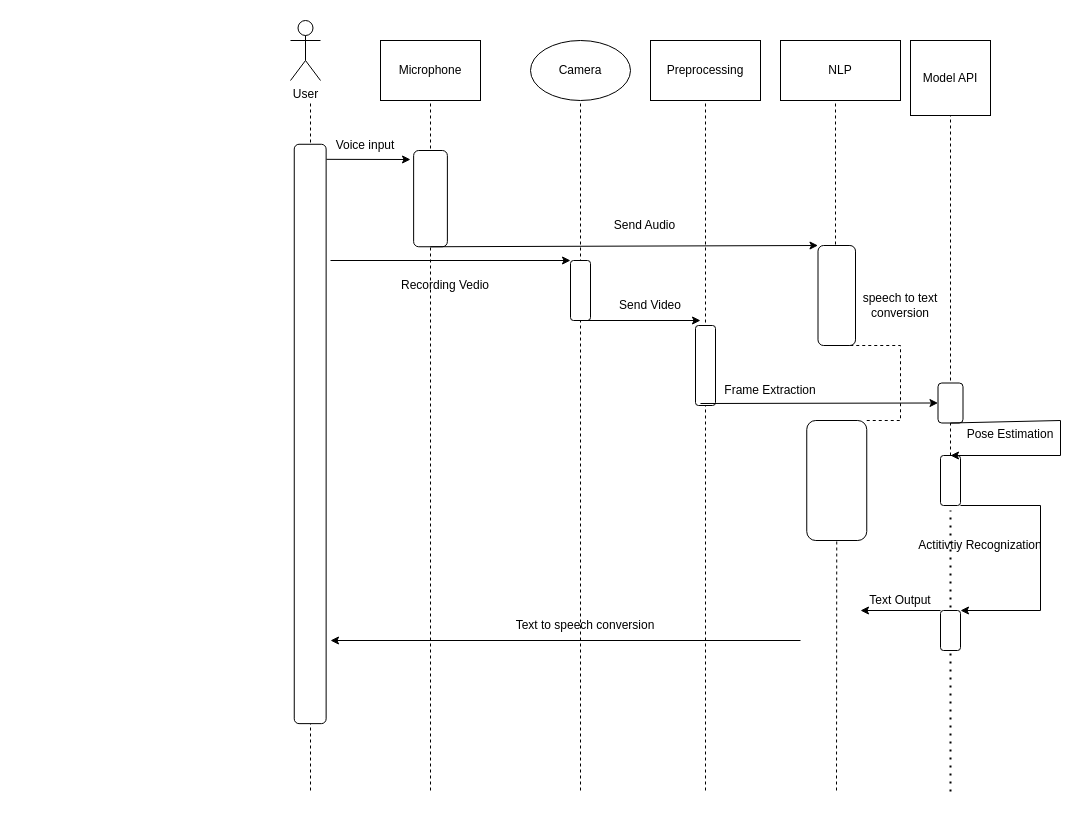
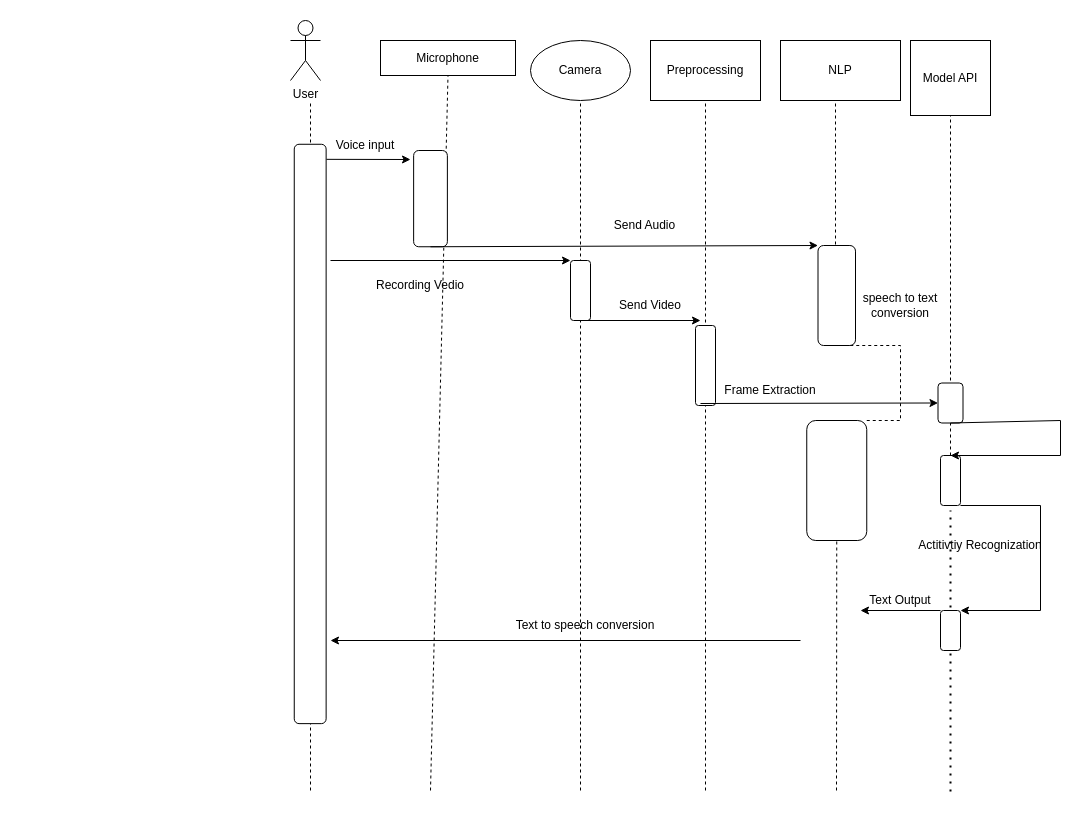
node "Microphone": size 100x60 -> 135x35
node "Recording Vedio": moved (446, 286) -> (421, 286)
node "Pose Estimation": removed
